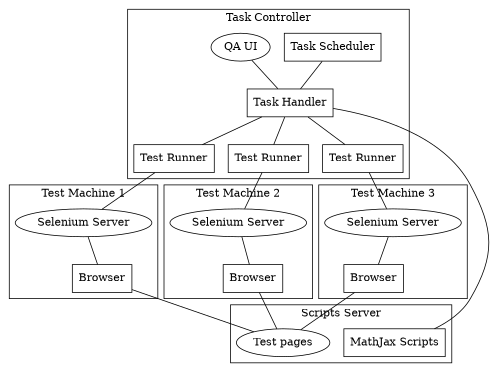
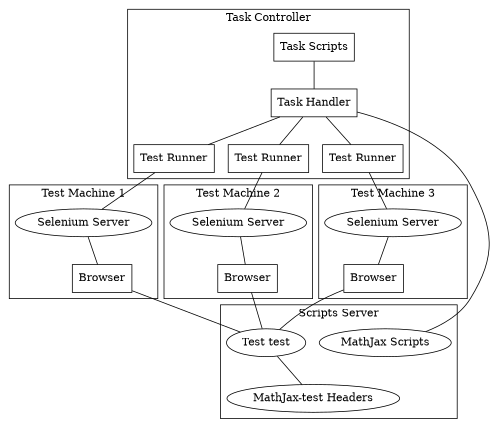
node "QA UI": removed
node "Task Scheduler": label "Task Scheduler" -> "Task Scripts"
node "Test pages": label "Test pages" -> "Test test"
node "MathJax Scripts": shape box -> ellipse
node "MathJax-test Headers": added
